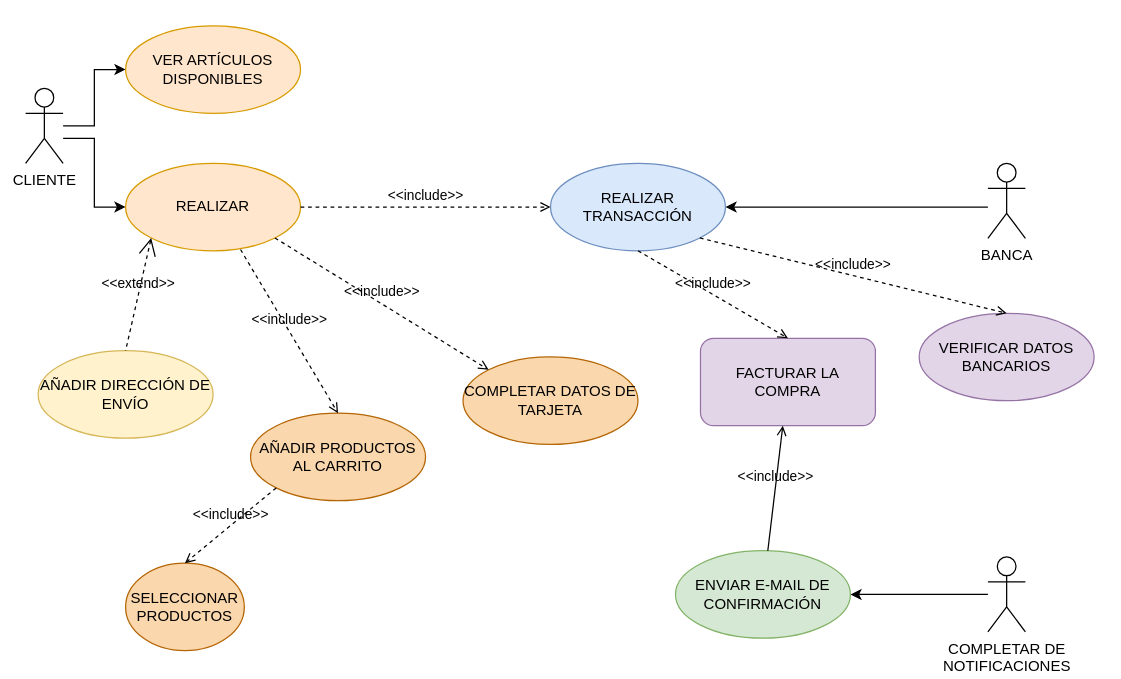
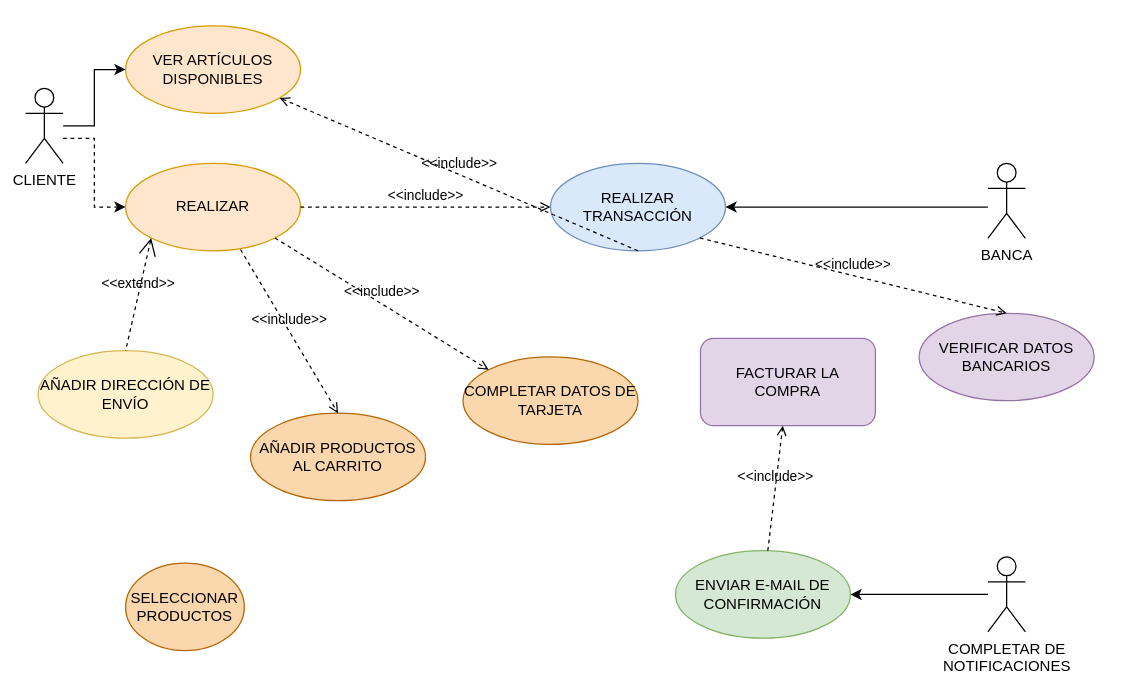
edge "CLIENTE" -> "REALIZAR": style solid -> dashed
edge "REALIZAR TRANSACCIÓN" -> "FACTURAR LA COMPRA": now "REALIZAR TRANSACCIÓN" -> "VER ARTÍCULOS DISPONIBLES"
edge "ENVIAR E-MAIL DE CONFIRMACIÓN" -> "FACTURAR LA COMPRA": style solid -> dashed
edge "AÑADIR PRODUCTOS AL CARRITO" -> "SELECCIONAR PRODUCTOS": removed, label "<<include>>"
